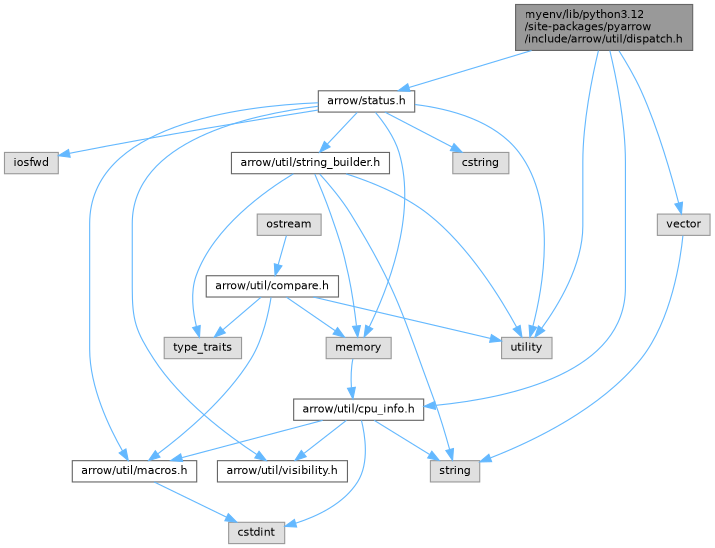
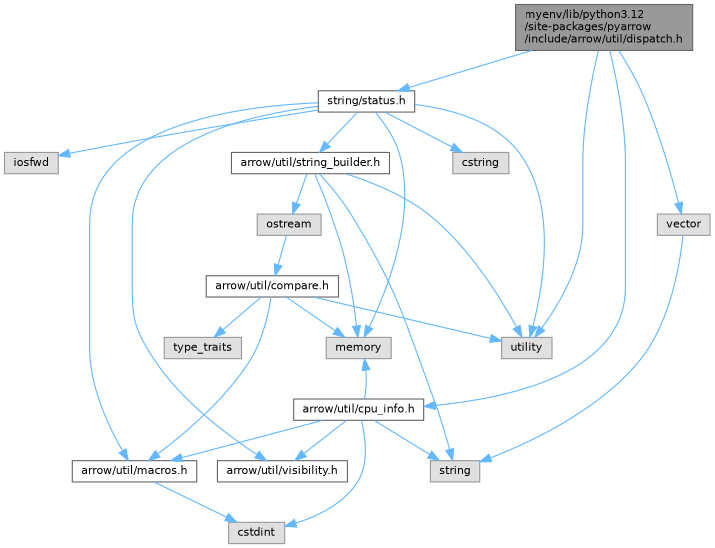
node "arrow/status.h": label "arrow/status.h" -> "string/status.h"
edge "arrow/util/string_builder.h" -> "type_traits": now "arrow/util/string_builder.h" -> "ostream"
edge "memory" -> "arrow/util/cpu_info.h": reversed
